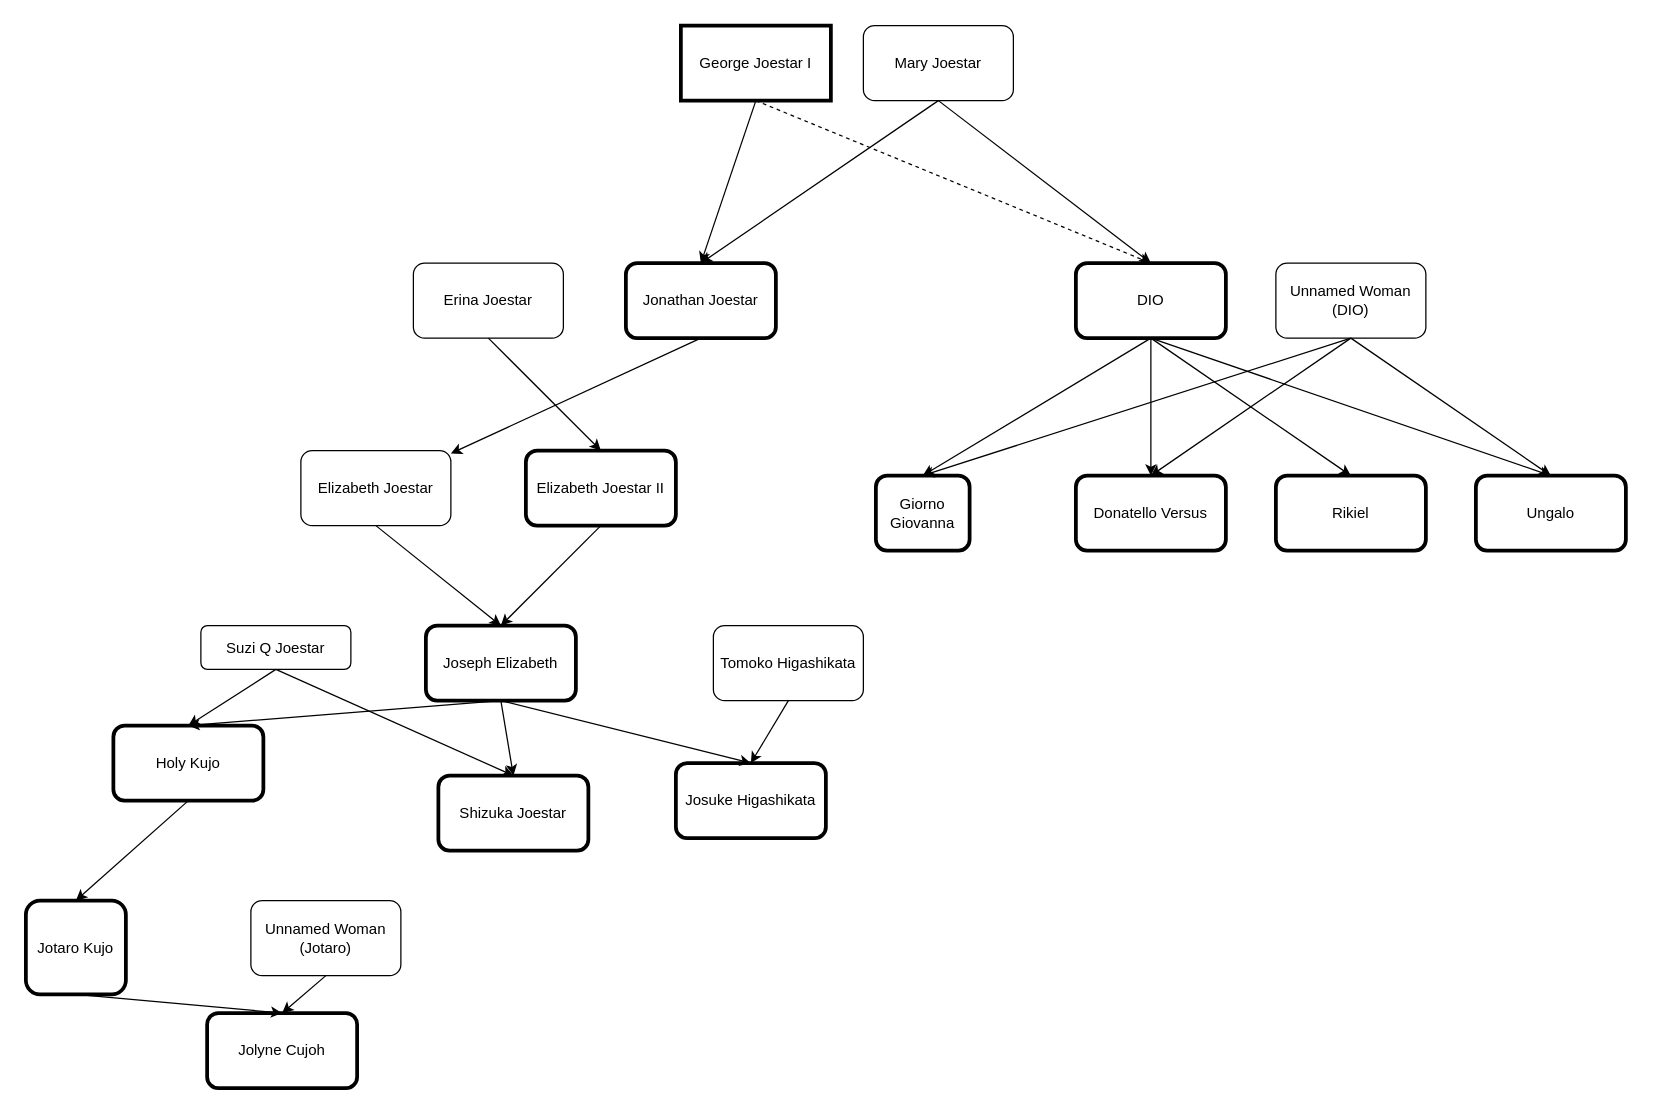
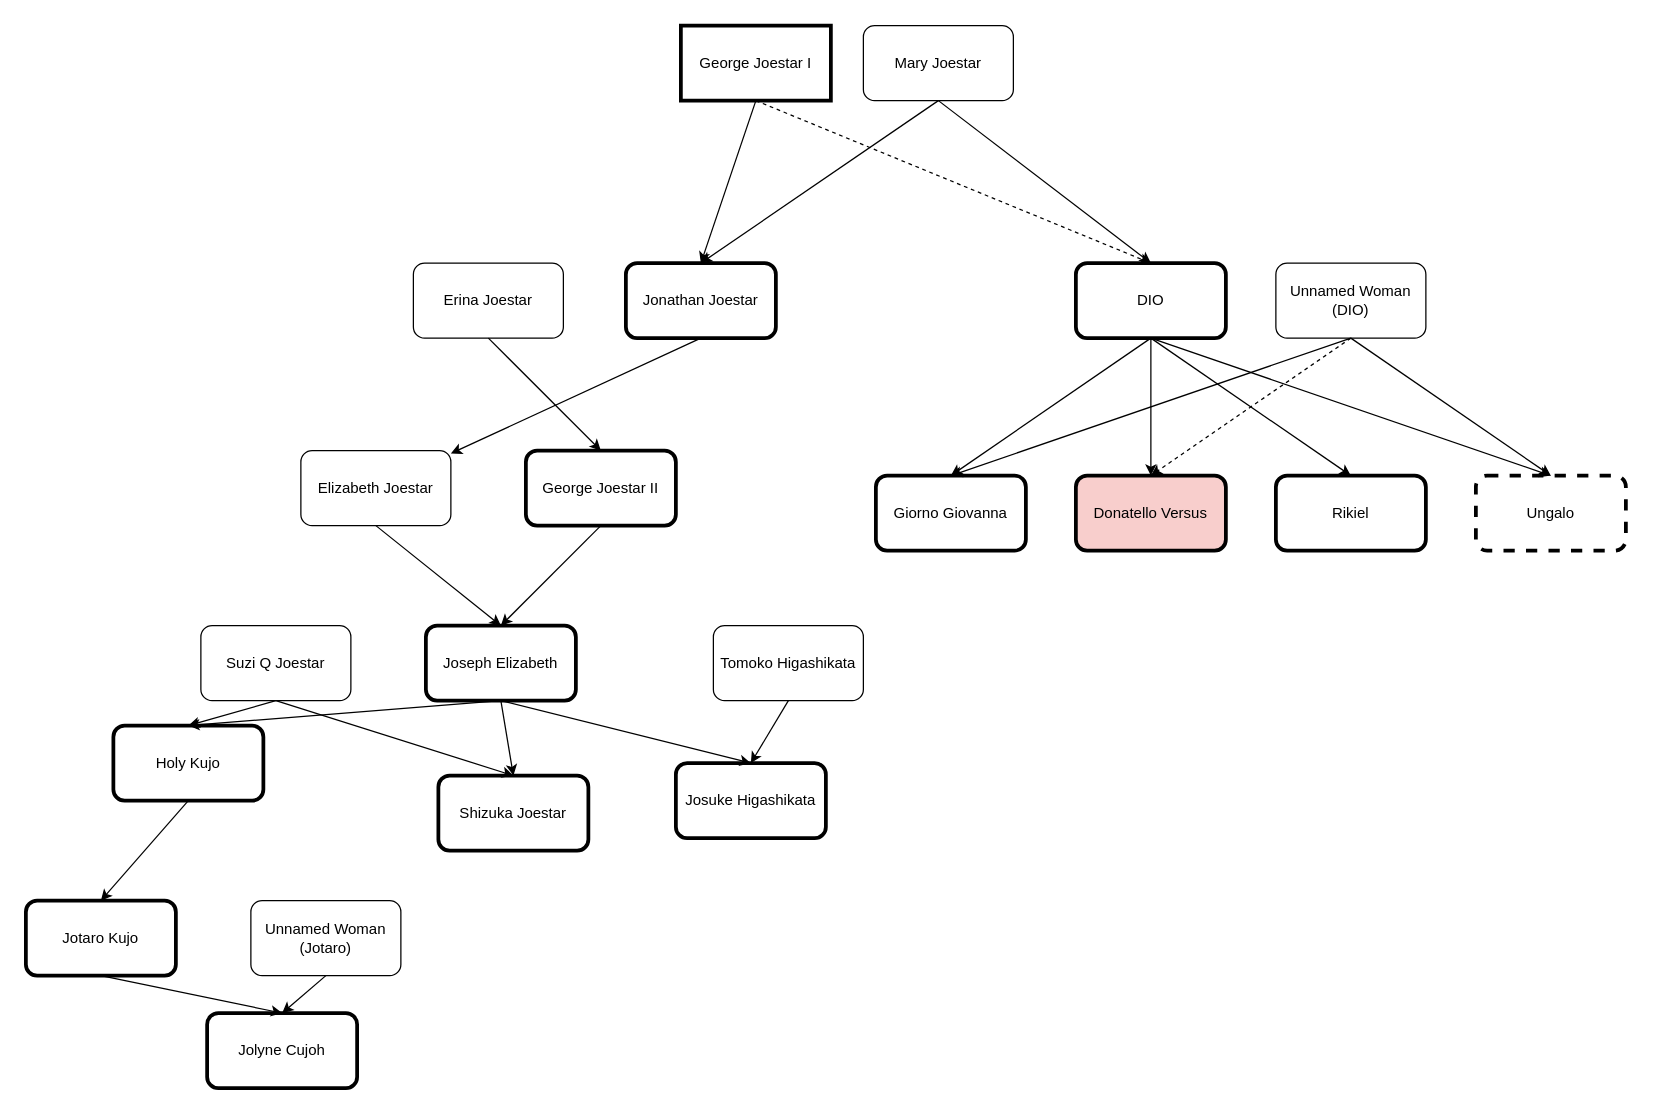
edge "Unnamed Woman (DIO)" -> "Donatello Versus": style solid -> dashed
node "Elizabeth Joestar II": label "Elizabeth Joestar II" -> "George Joestar II"
node "Giorno Giovanna": size 94x75 -> 150x75
node "Donatello Versus": fillcolor #ffffff -> #f8cecc
node "Ungalo": style solid -> dashed
node "Suzi Q Joestar": size 150x44 -> 150x75
node "Jotaro Kujo": size 100x94 -> 150x75
